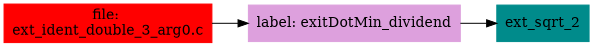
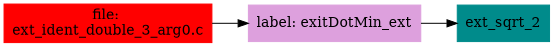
node "label: exitDotMin_dividend": label "label: exitDotMin_dividend" -> "label: exitDotMin_ext"
